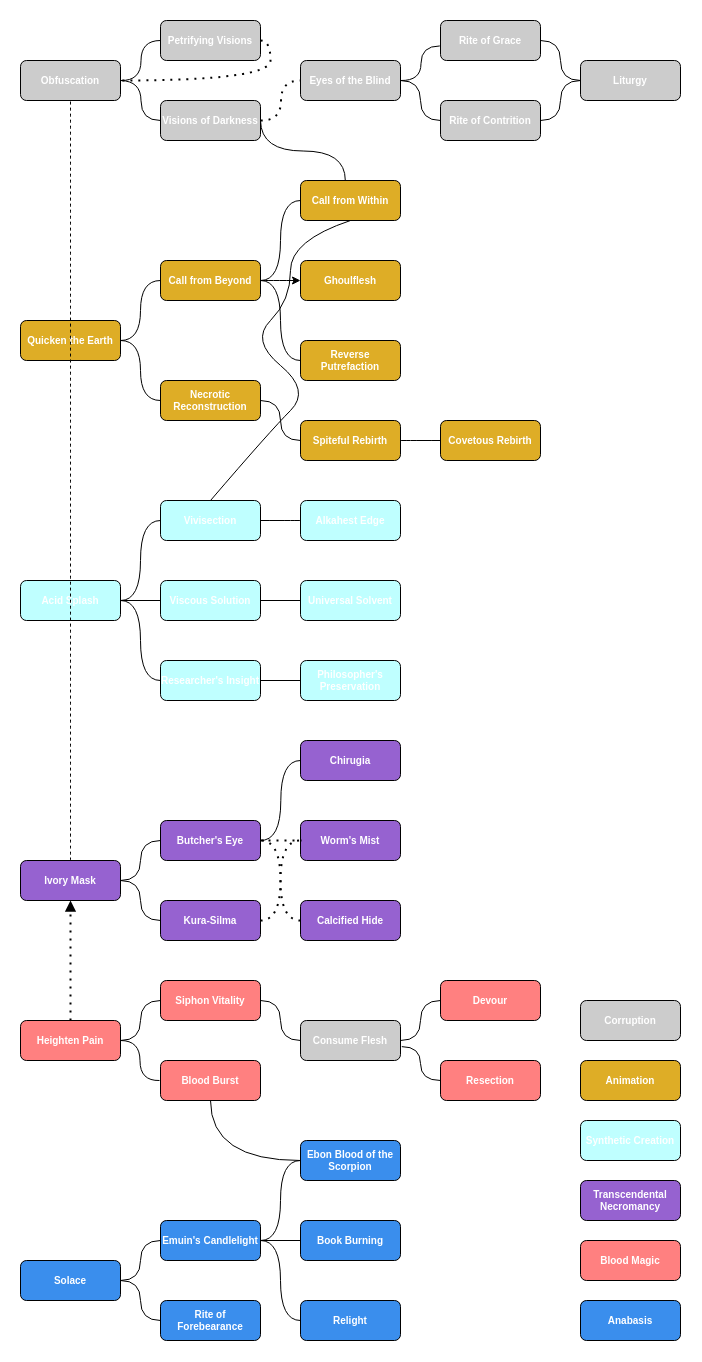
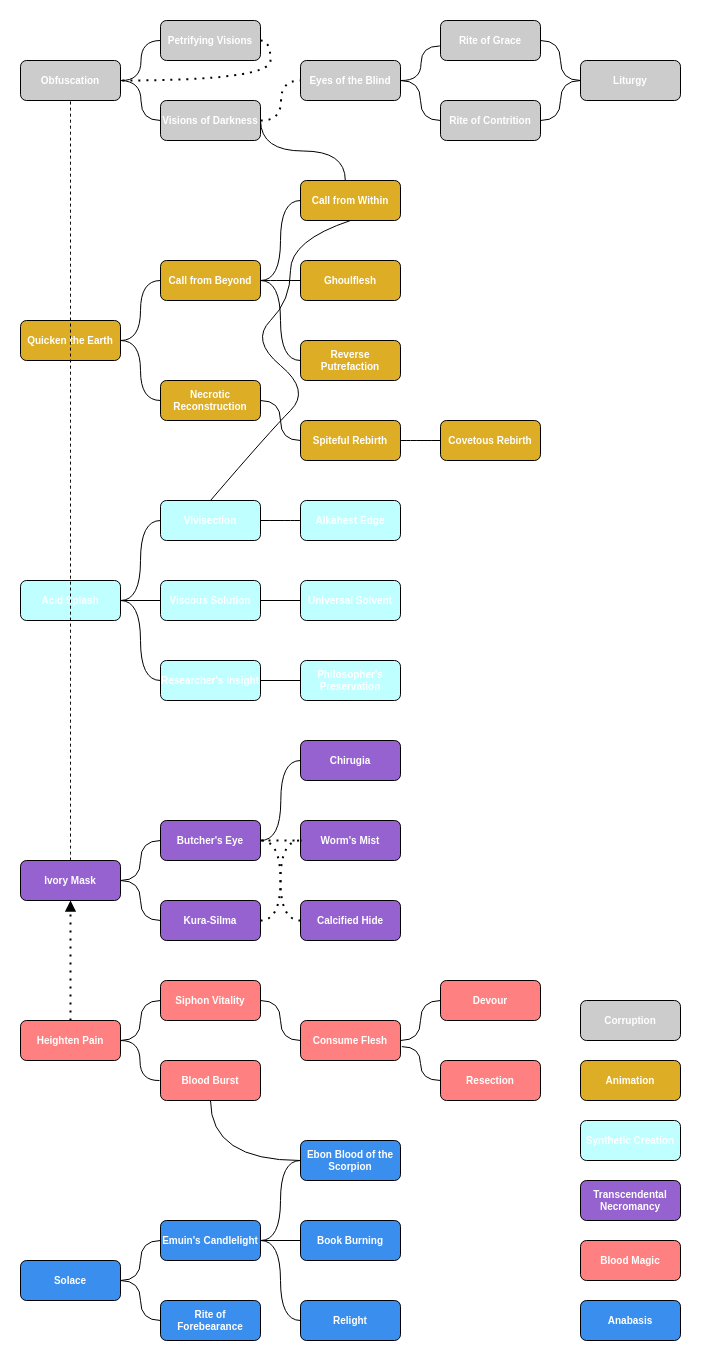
edge "Call from Beyond" -> "Ghoulflesh": arrowhead classic -> none
node "Consume Flesh": fillcolor #cccccc -> #ff8080
